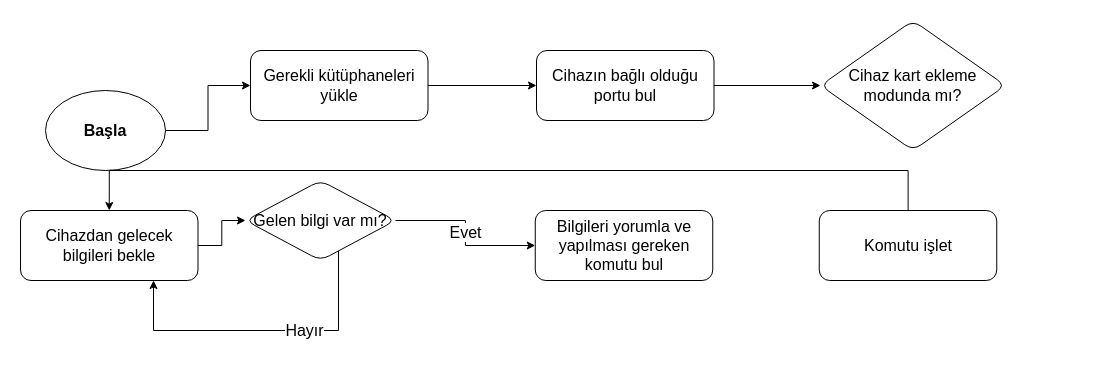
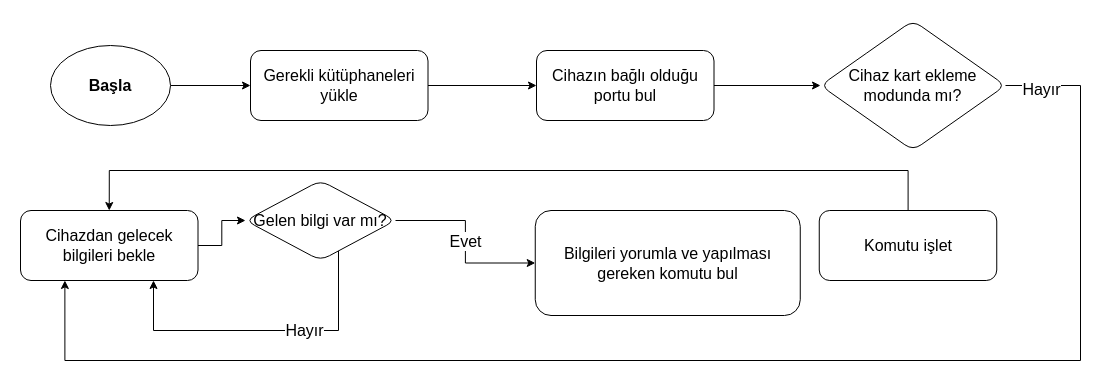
node "Başla": moved (106, 131) -> (111, 86)
node "Bilgileri yorumla ve yapılması gereken komutu bul": size 178x70 -> 265x105
edge "Cihaz kart ekleme modunda mı?" -> "Cihazdan gelecek bilgileri bekle": added, label "Hayır"
